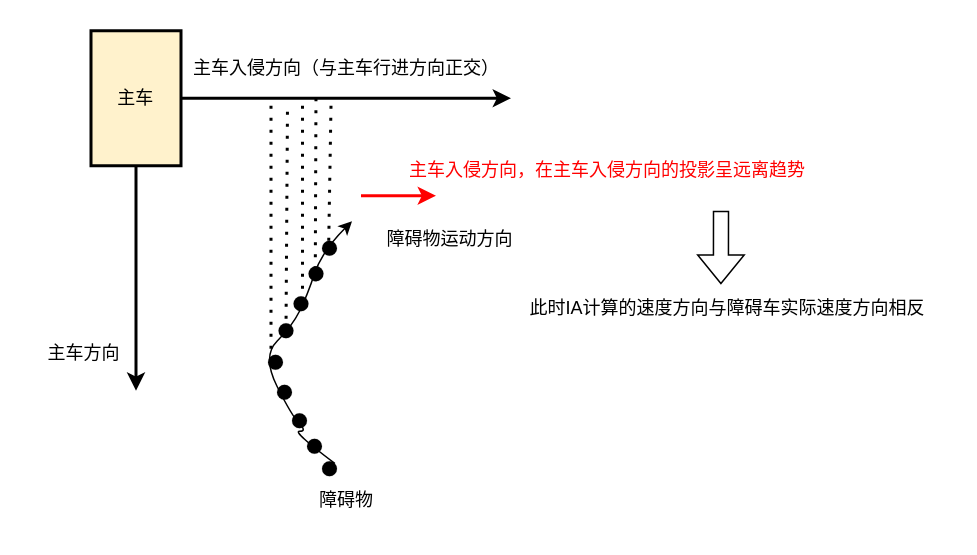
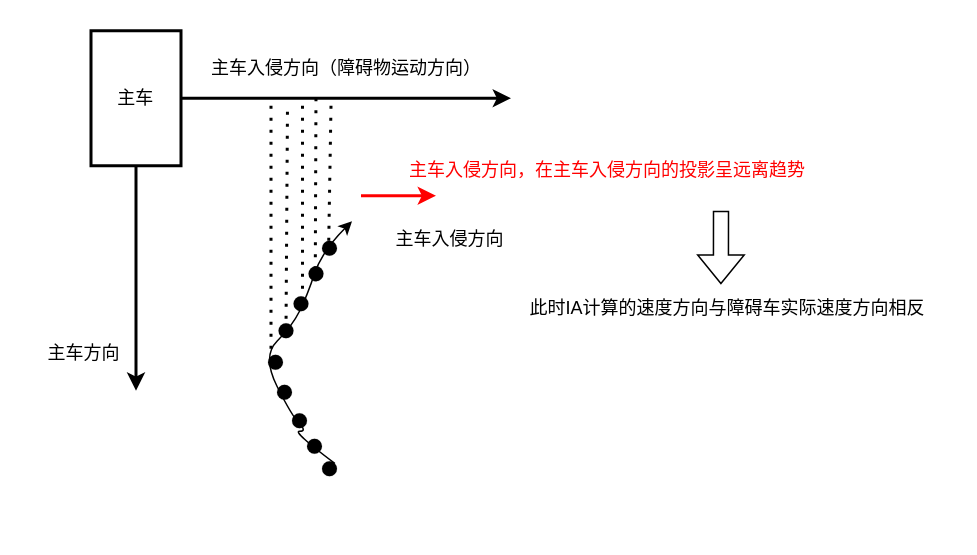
node "主车入侵方向（与主车行进方向正交）": label "主车入侵方向（与主车行进方向正交）" -> "主车入侵方向（障碍物运动方向）"
node "主车": fillcolor #fff2cc -> #ffffff
node "障碍物运动方向": label "障碍物运动方向" -> "主车入侵方向"
node "障碍物": removed
